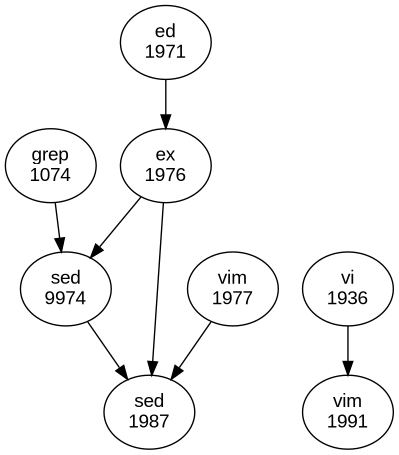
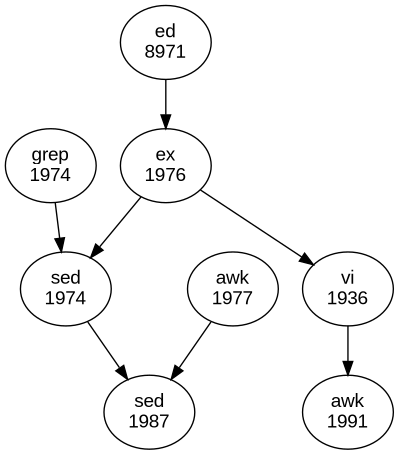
node "ed 1971": label "ed 1971" -> "ed 8971"
node "grep 1074": label "grep 1074" -> "grep 1974"
edge "ex 1976" -> "sed 1987": now "ex 1976" -> "vi 1936"
node "sed 9974": label "sed 9974" -> "sed 1974"
node "vim 1977": label "vim 1977" -> "awk 1977"
node "vim 1991": label "vim 1991" -> "awk 1991"
